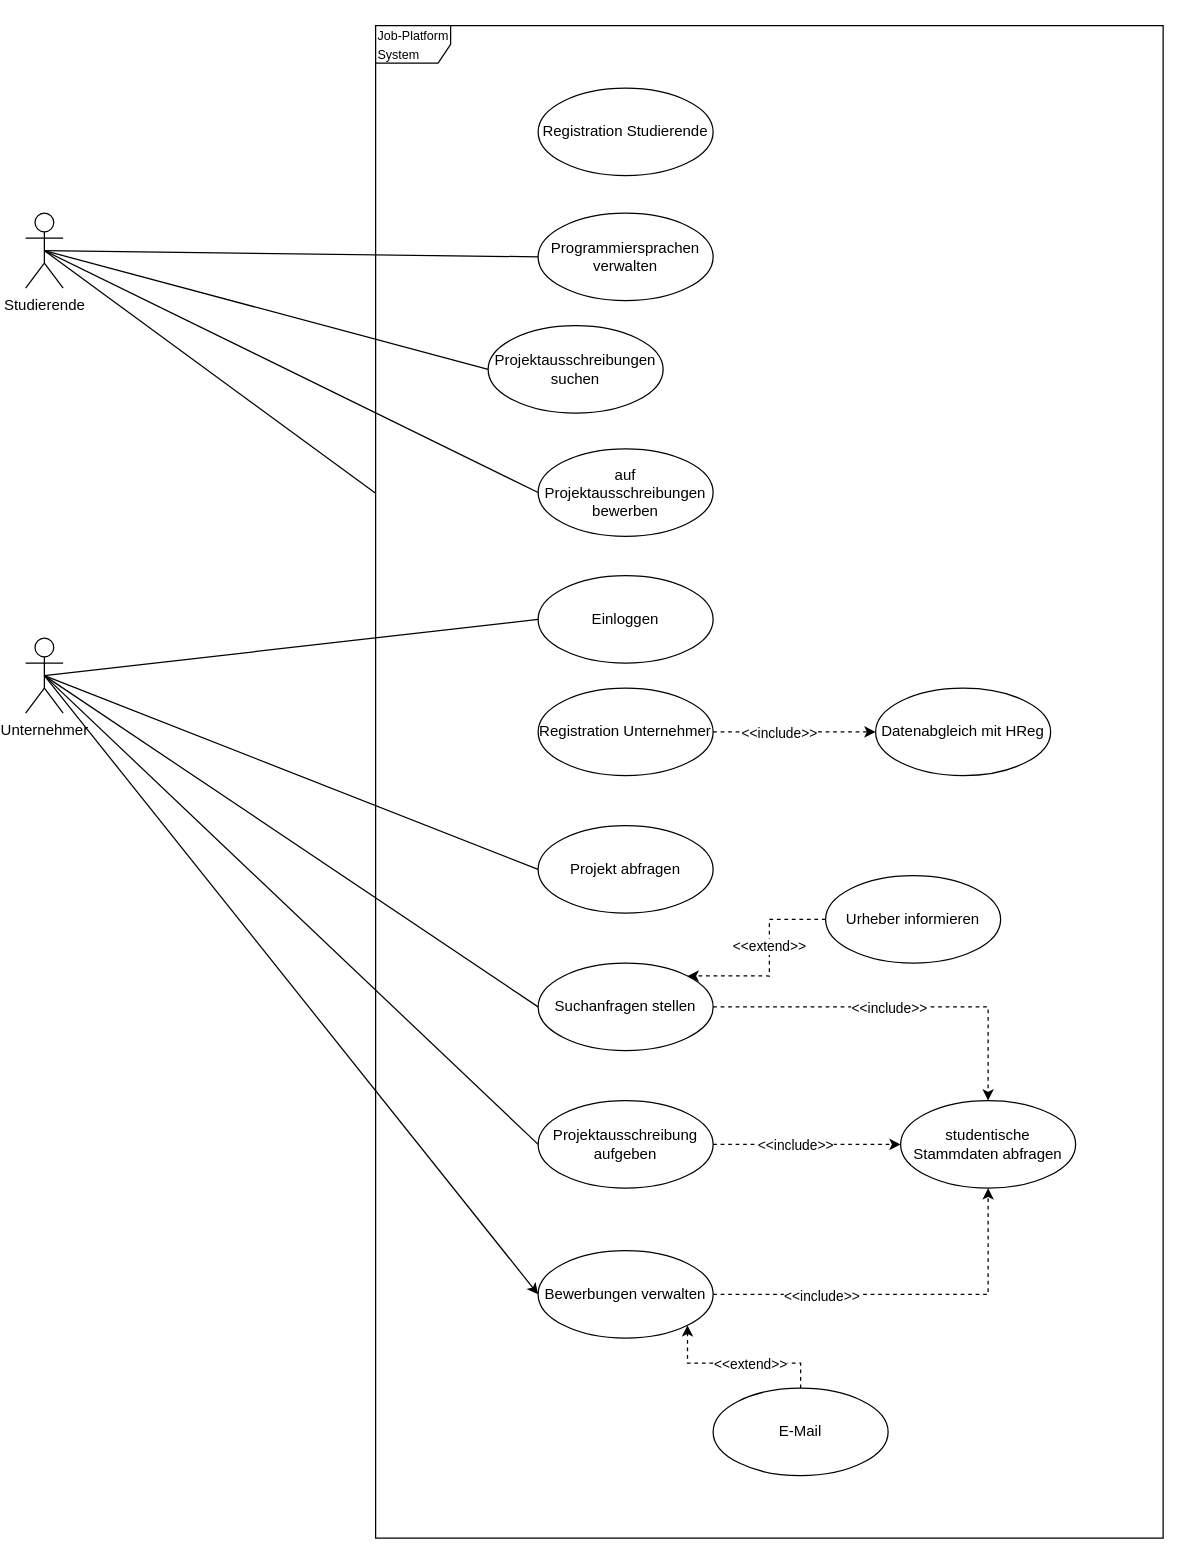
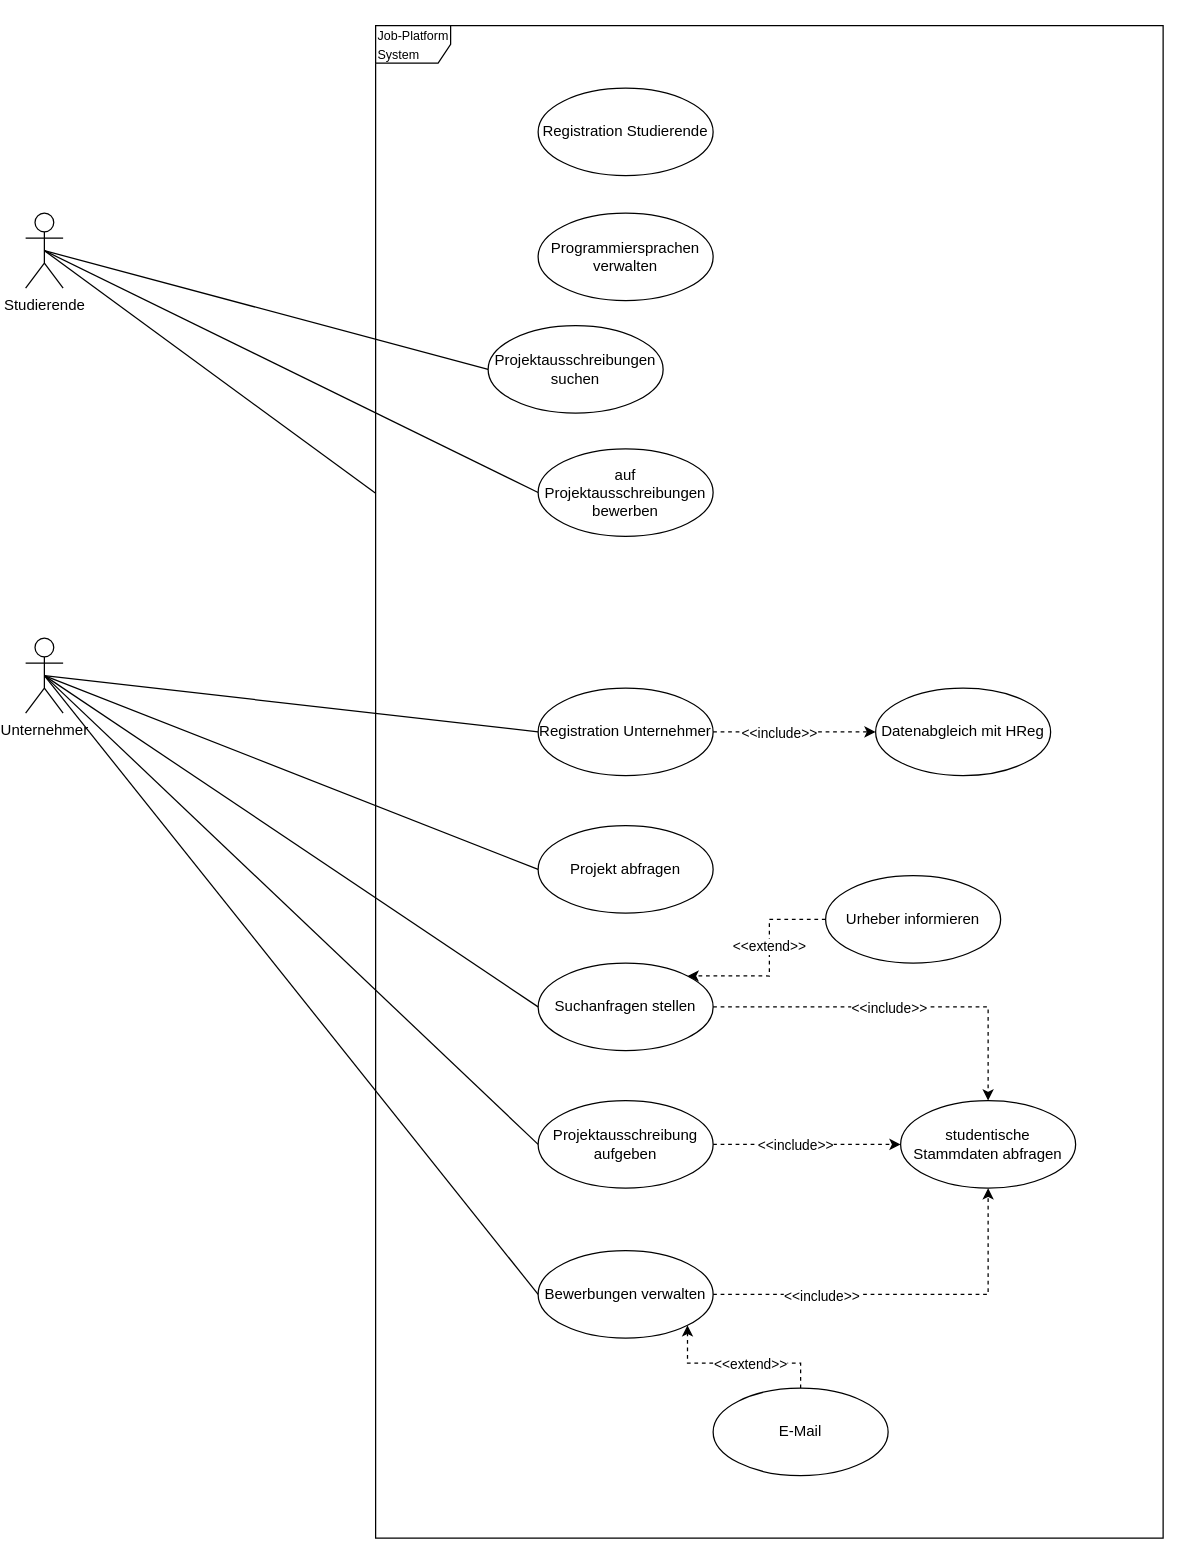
edge "Studierende" -- "Programmiersprachen verwalten": removed
node "Einloggen": removed
edge "Einloggen" -- "Unternehmer": removed
edge "Unternehmer" -- "Registration Unternehmer": added
edge "Unternehmer" -> "Bewerbungen verwalten": arrowhead classic -> none
